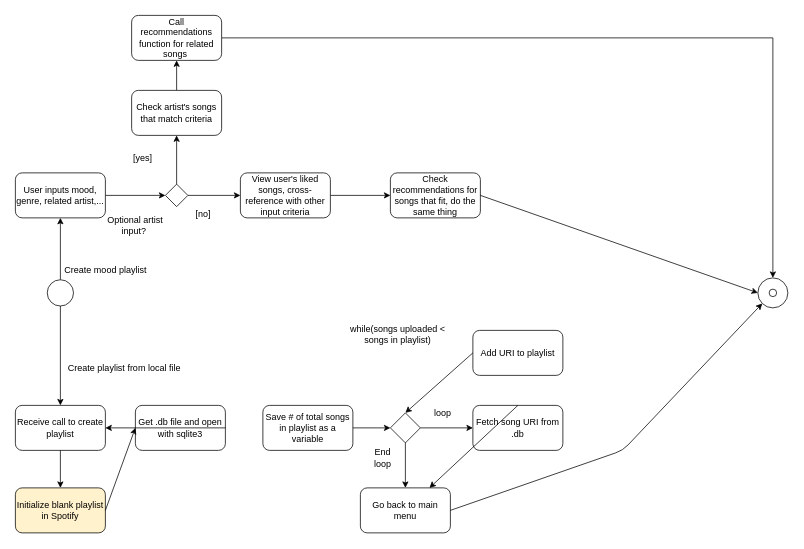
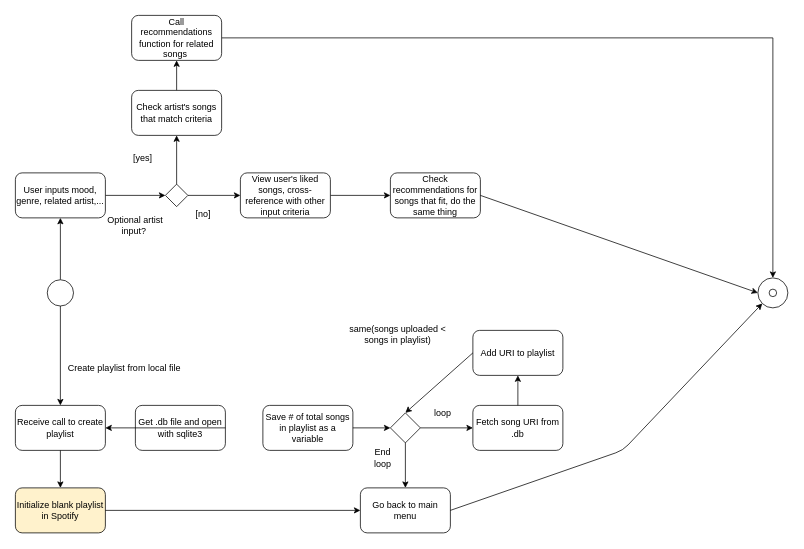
node "Create mood playlist": removed
node "while(songs uploaded < songs in playlist)": label "while(songs uploaded < songs in playlist)" -> "same(songs uploaded < songs in playlist)"
edge "Fetch song URI from .db" -> "Go back to main menu": now "Fetch song URI from .db" -> "Add URI to playlist"
edge "Initialize blank playlist in Spotify" -> "Get .db file and open with sqlite3": now "Initialize blank playlist in Spotify" -> "Go back to main menu"
